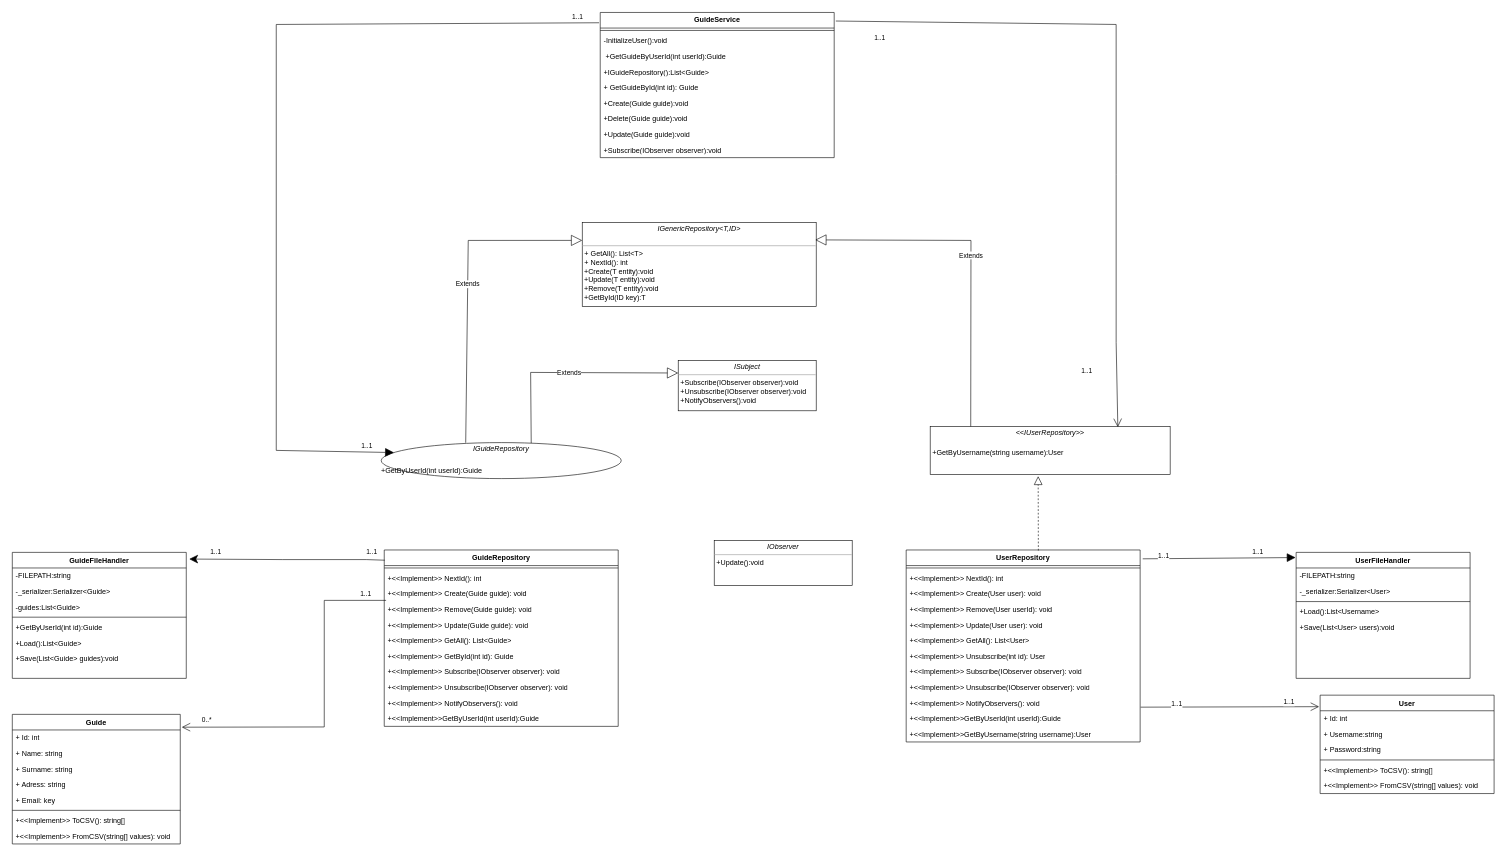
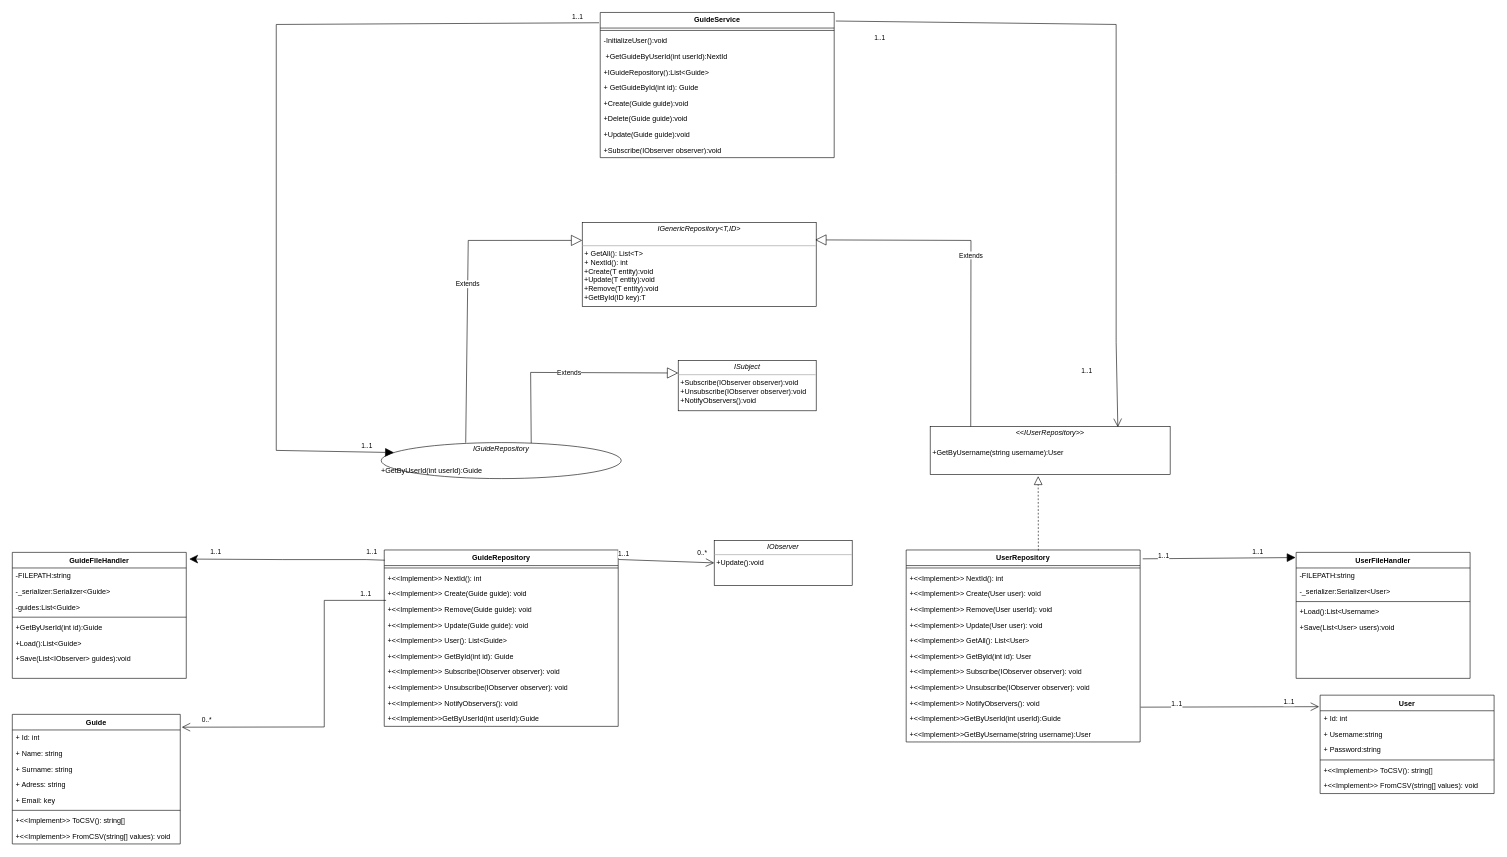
node "+GetGuideByUserId(int userId):Guide": label "+GetGuideByUserId(int userId):Guide" -> "+GetGuideByUserId(int userId):NextId"
edge "GuideRepository" -> "IObserver +Update():void": added, labels "1..1", "0..*"
node "+<<Implement>> GetAll(): List<Guide>": label "+<<Implement>> GetAll(): List<Guide>" -> "+<<Implement>> User(): List<Guide>"
node "+<<Implement>> Unsubscribe(int id): User": label "+<<Implement>> Unsubscribe(int id): User" -> "+<<Implement>> GetById(int id): User"
node "+Save(List<Guide> guides):void": label "+Save(List<Guide> guides):void" -> "+Save(List<IObserver> guides):void"
